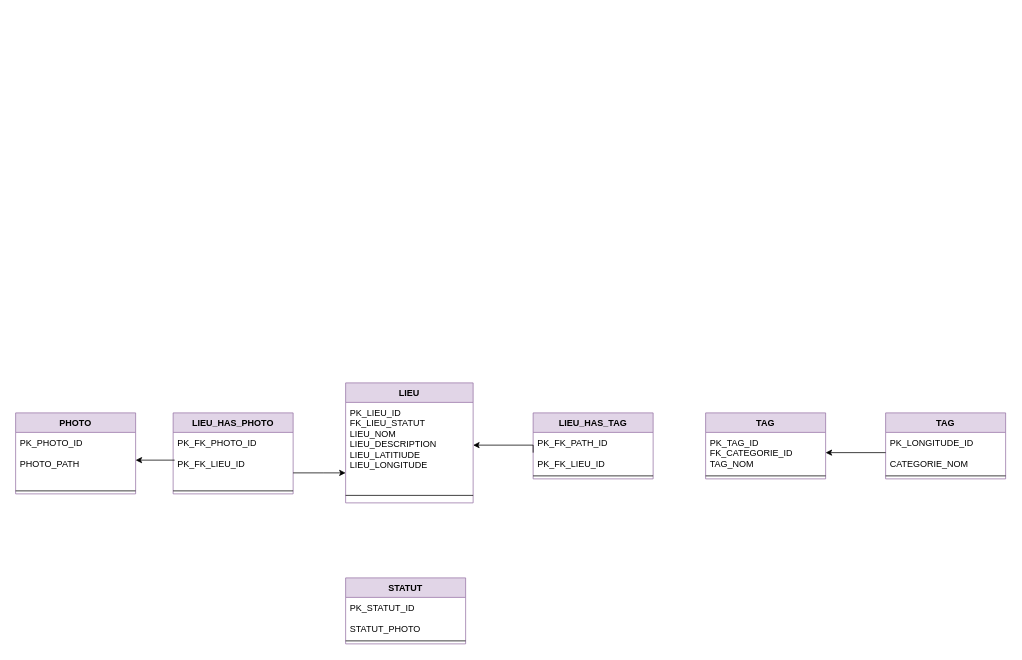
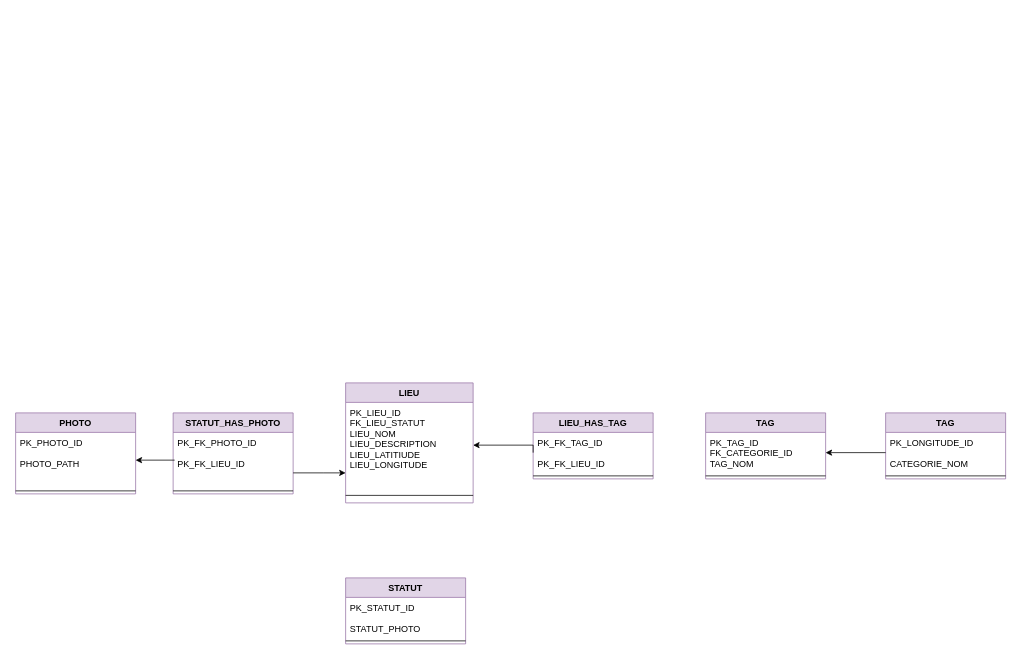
node "LIEU_HAS_PHOTO": label "LIEU_HAS_PHOTO" -> "STATUT_HAS_PHOTO"
node "PK_FK_PATH_ID PK_FK_LIEU_ID": label "PK_FK_PATH_ID PK_FK_LIEU_ID" -> "PK_FK_TAG_ID PK_FK_LIEU_ID"
